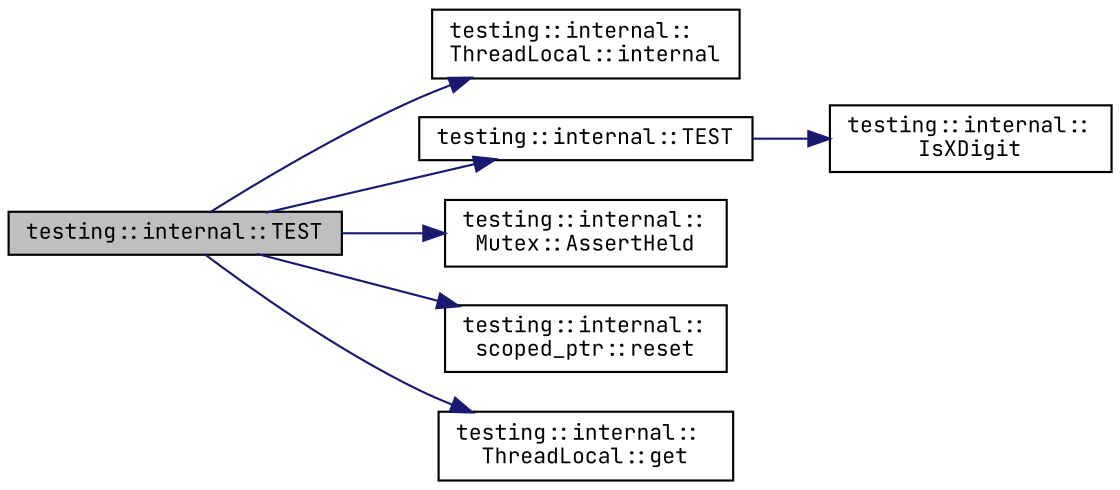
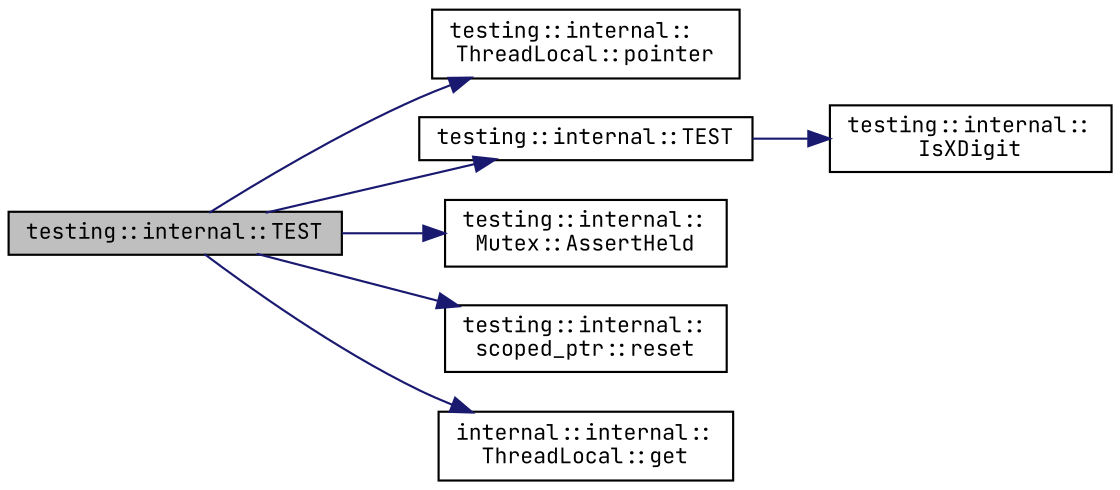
node "testing::internal:: ThreadLocal::internal": label "testing::internal:: ThreadLocal::internal" -> "testing::internal:: ThreadLocal::pointer"
node "testing::internal:: ThreadLocal::get": label "testing::internal:: ThreadLocal::get" -> "internal::internal:: ThreadLocal::get"
